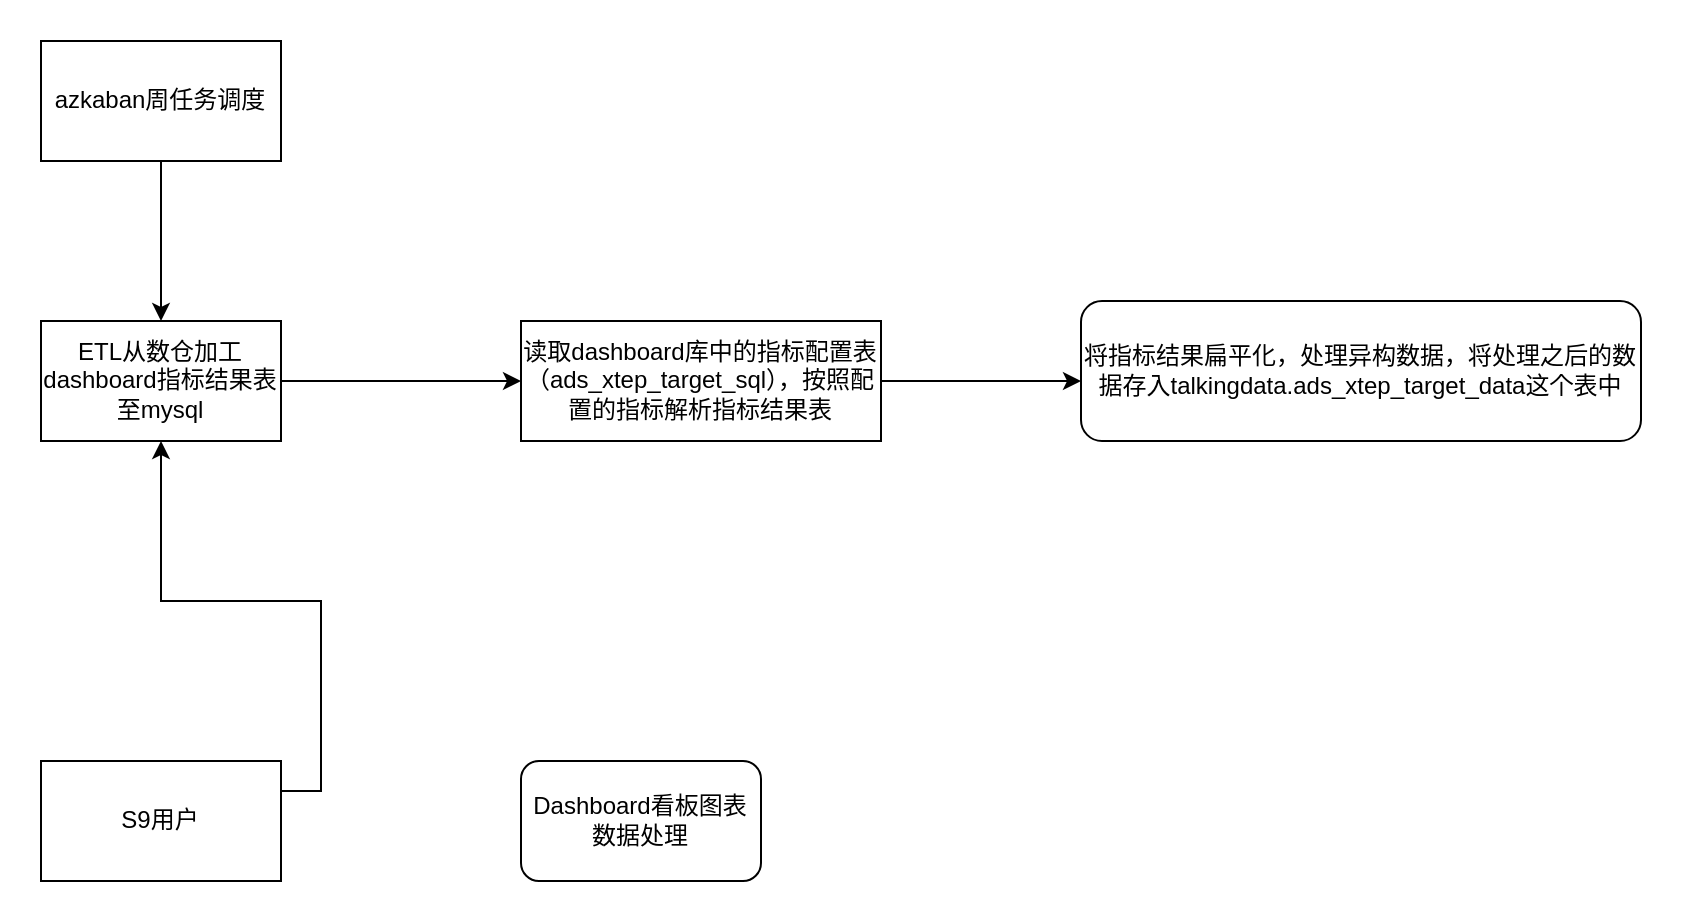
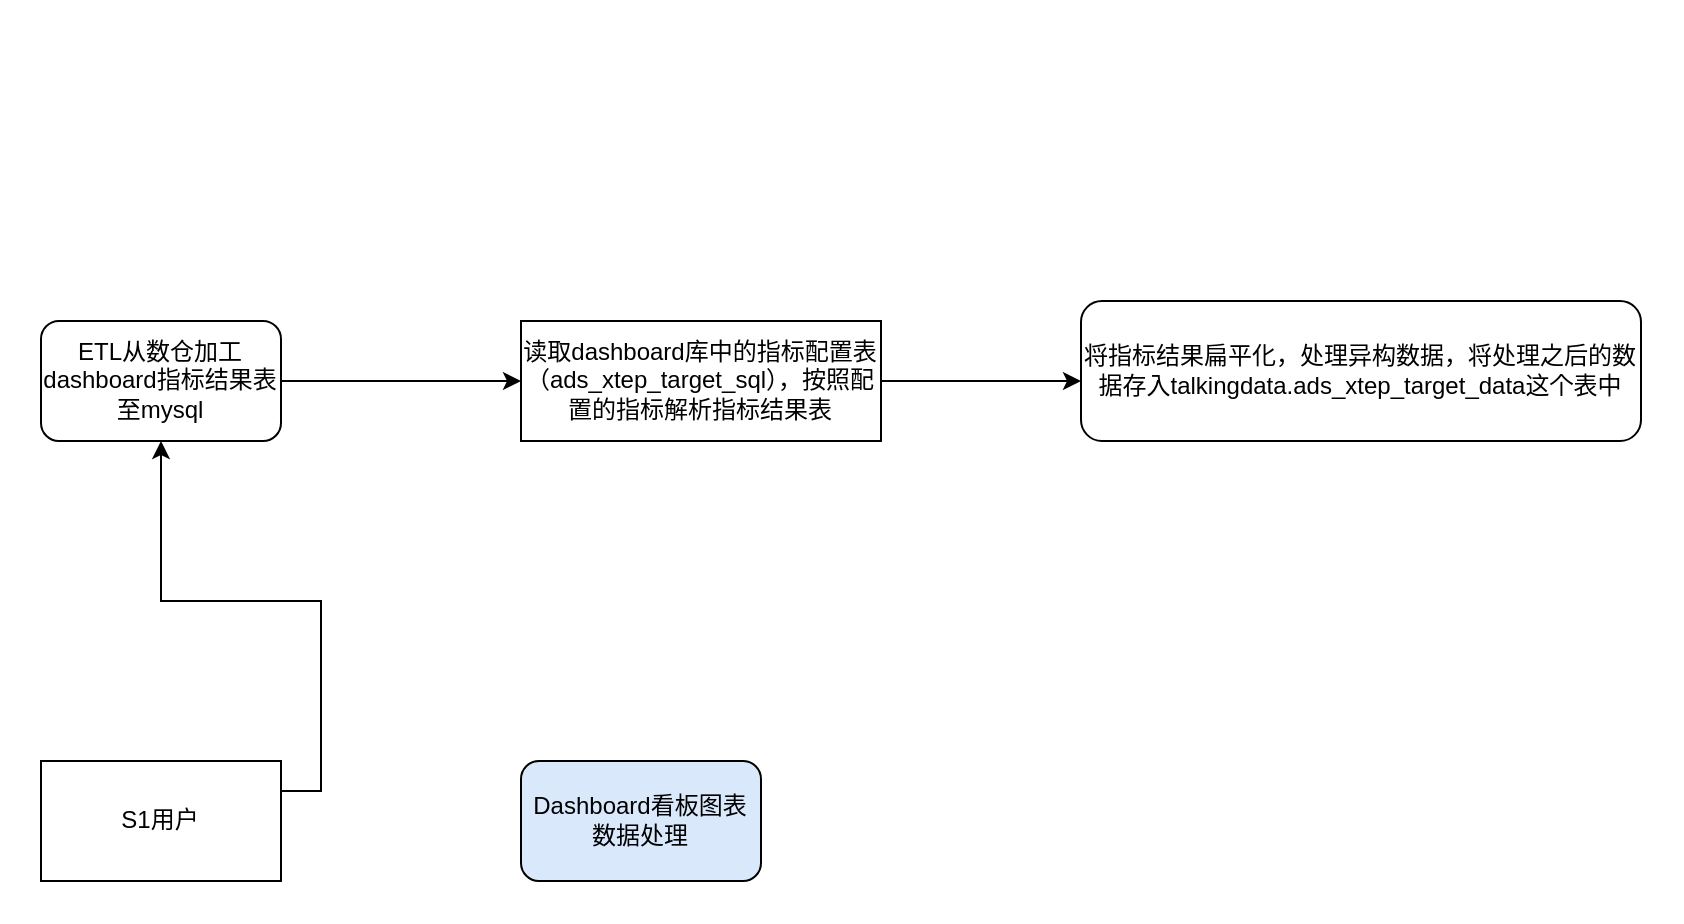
node "azkaban周任务调度": removed
edge "azkaban周任务调度" -> "ETL从数仓加工dashboard指标结果表至mysql": removed
node "ETL从数仓加工dashboard指标结果表至mysql": shape rectangle -> rounded rectangle
node "S9用户": label "S9用户" -> "S1用户"
node "Dashboard看板图表数据处理": fillcolor #ffffff -> #dae8fc
